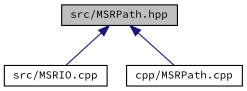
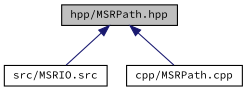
node "src/MSRPath.hpp": label "src/MSRPath.hpp" -> "hpp/MSRPath.hpp"
node "src/MSRIO.cpp": label "src/MSRIO.cpp" -> "src/MSRIO.src"
